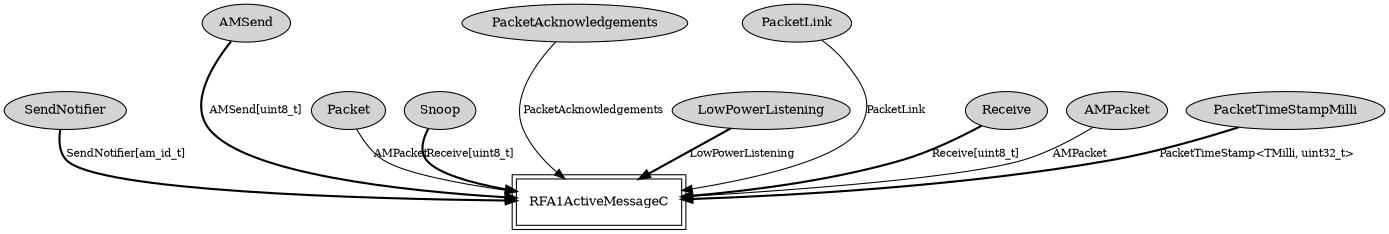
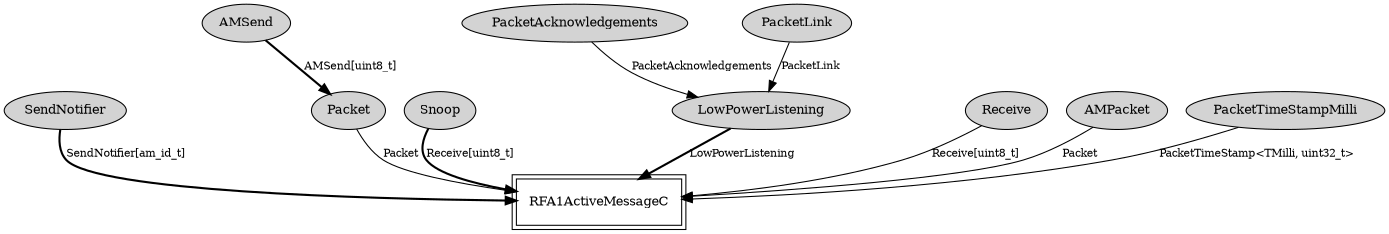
edge "PacketAcknowledgements" -> "RFA1ActiveMessageC": now "PacketAcknowledgements" -> "LowPowerListening"
edge "PacketLink" -> "RFA1ActiveMessageC": now "PacketLink" -> "LowPowerListening"
edge "Packet" -> "RFA1ActiveMessageC": label "AMPacket" -> "Packet"
edge "AMPacket" -> "RFA1ActiveMessageC": label "AMPacket" -> "Packet"
edge "AMSend" -> "RFA1ActiveMessageC": now "AMSend" -> "Packet"
edge "Receive" -> "RFA1ActiveMessageC": style bold -> solid
edge "PacketTimeStampMilli" -> "RFA1ActiveMessageC": style bold -> solid
